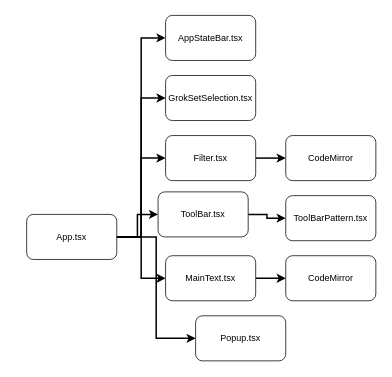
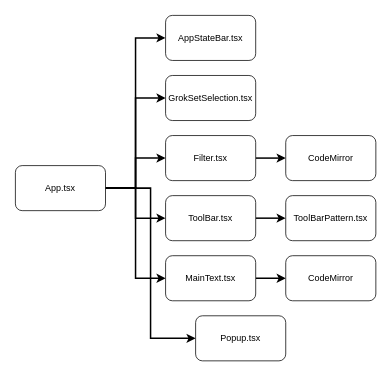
node "ToolBar.tsx": moved (203, 214) -> (210, 218)
node "App.tsx": moved (72, 237) -> (60, 188)
